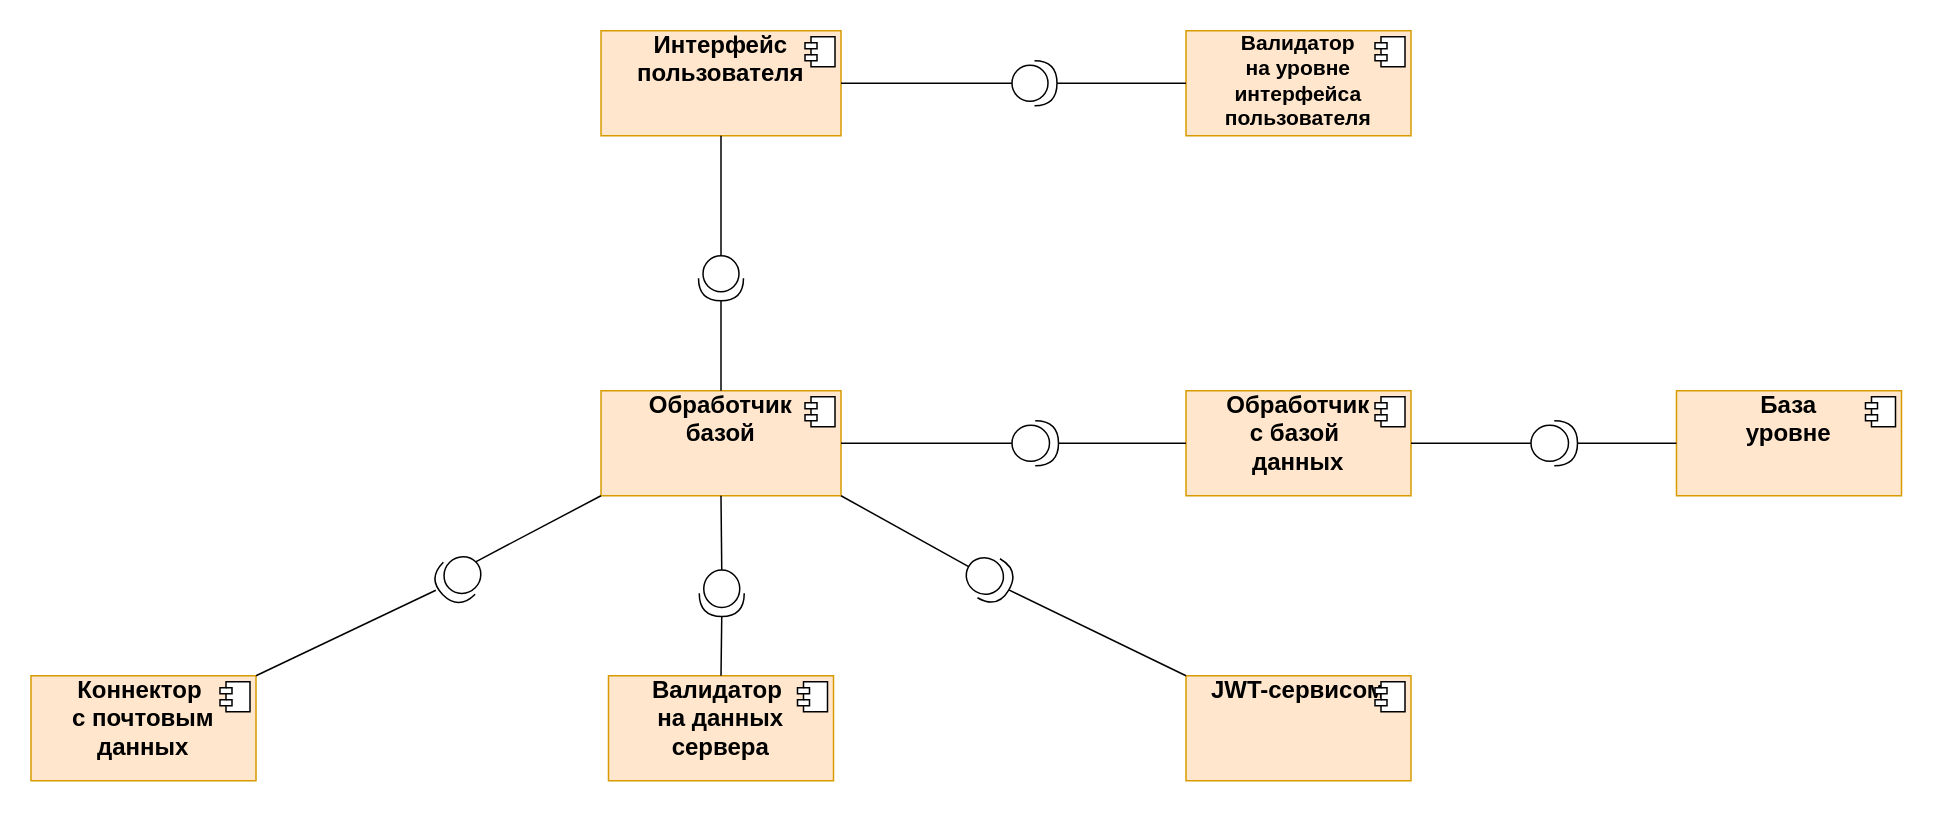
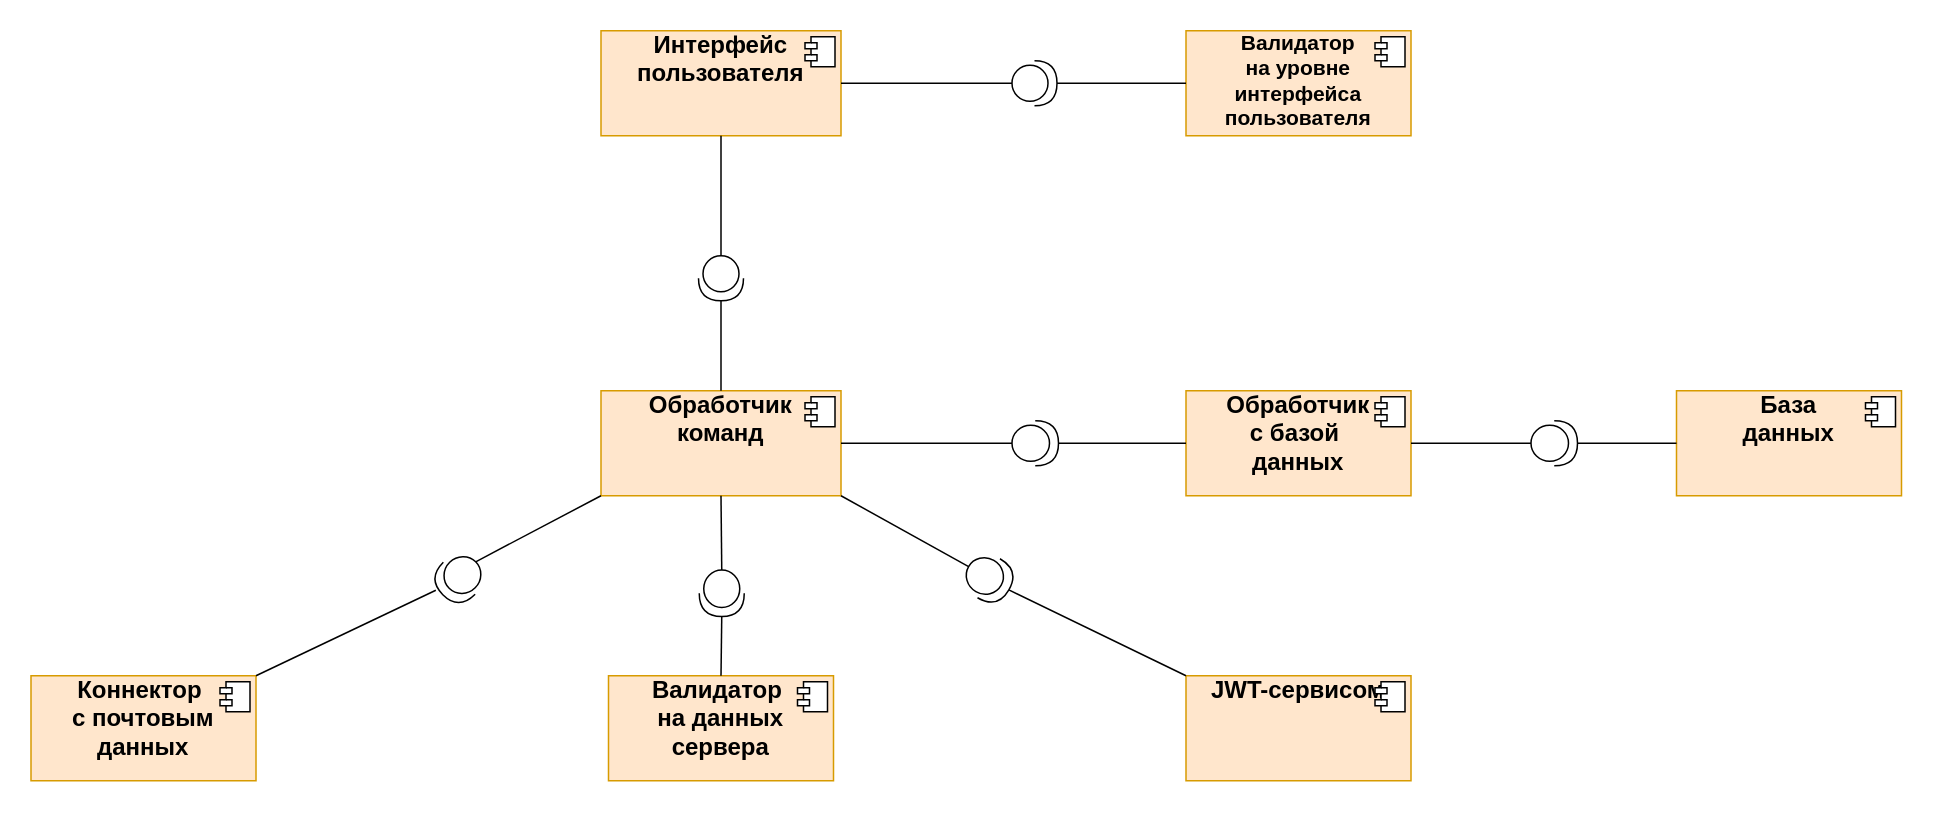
node "Обработчик базой": label "Обработчик базой" -> "Обработчик команд"
node "База уровне": label "База уровне" -> "База данных"
